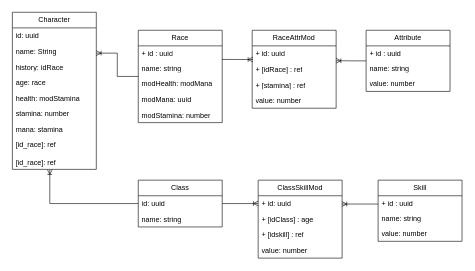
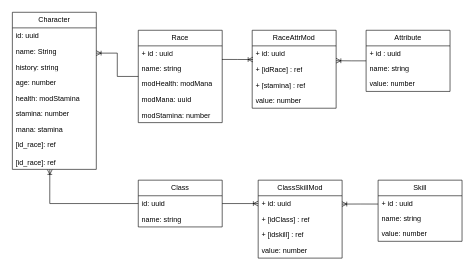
node "history: idRace": label "history: idRace" -> "history: string"
node "age: race": label "age: race" -> "age: number"
node "+ [idClass] : age": label "+ [idClass] : age" -> "+ [idClass] : ref"
